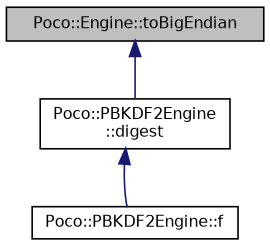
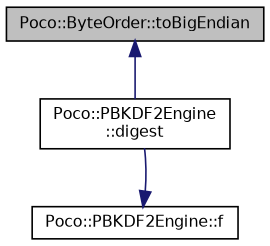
node "Poco::Engine::toBigEndian": label "Poco::Engine::toBigEndian" -> "Poco::ByteOrder::toBigEndian"
edge "Poco::PBKDF2Engine::f" -> "Poco::PBKDF2Engine ::digest": reversed
